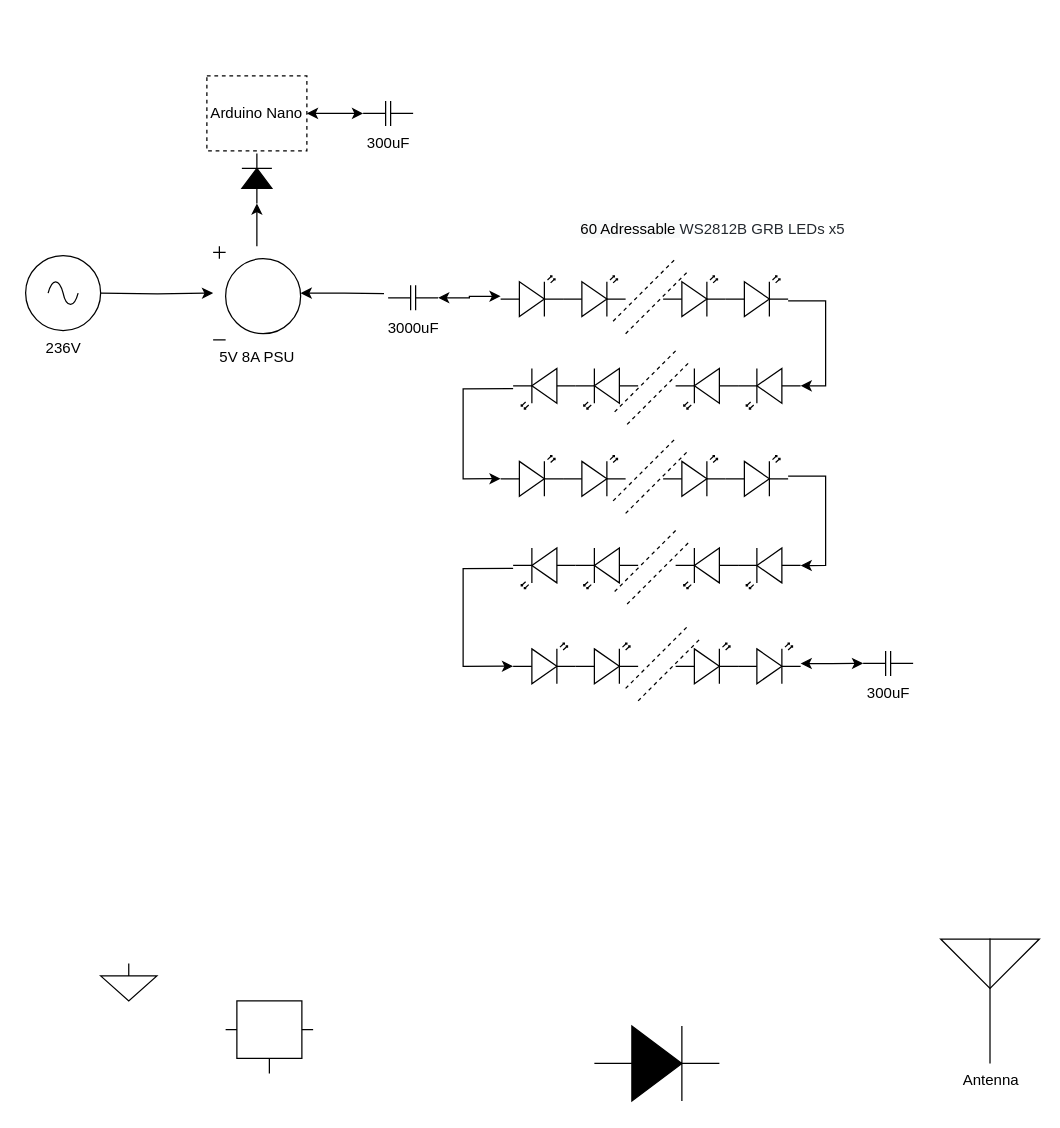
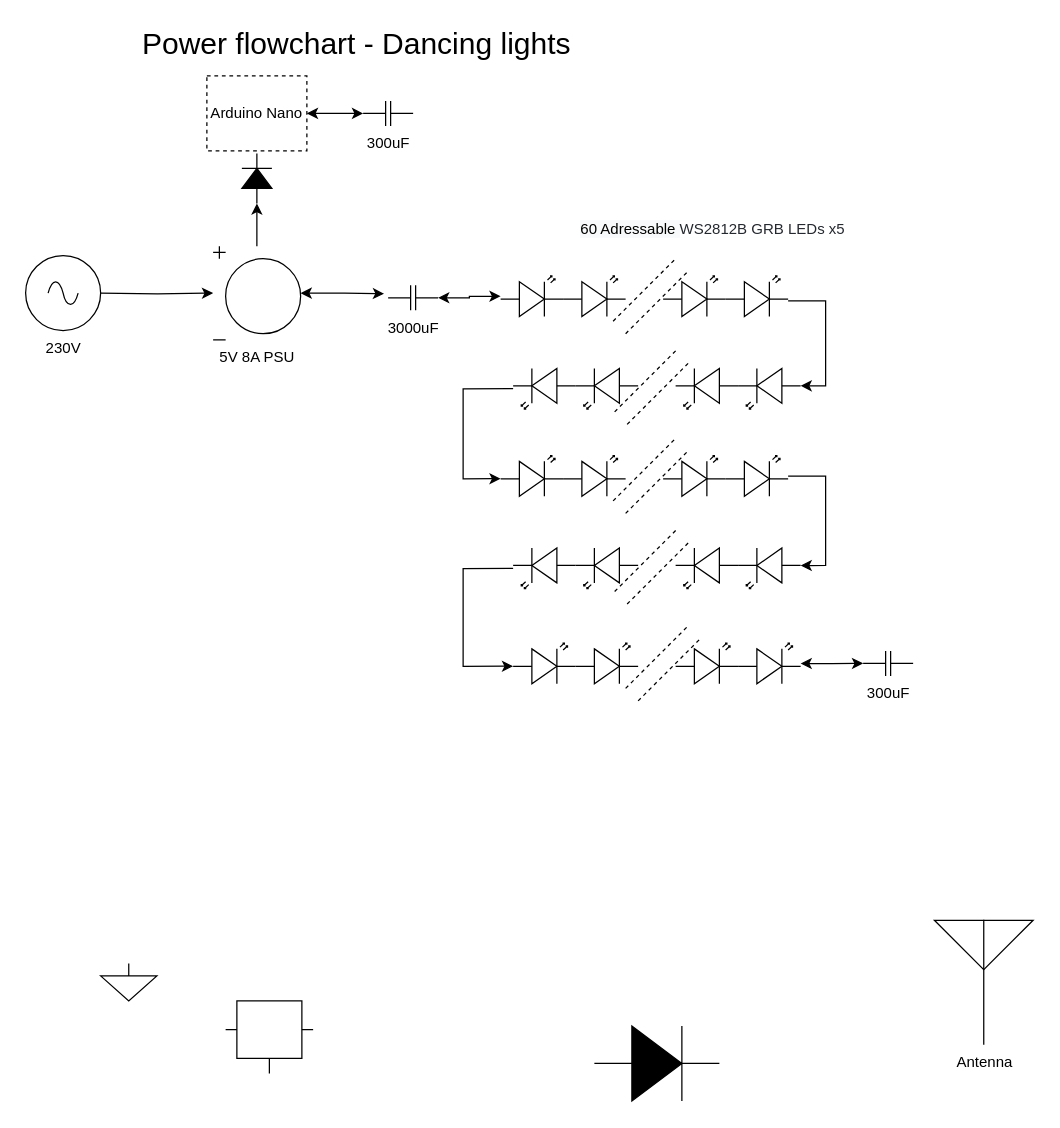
node "Power flowchart - Dancing lights": added
edge "3000uF" -> "5V 8A PSU": arrowhead none -> classic
node "236V": label "236V" -> "230V"
node "Antenna": moved (990, 1001) -> (984, 982)
